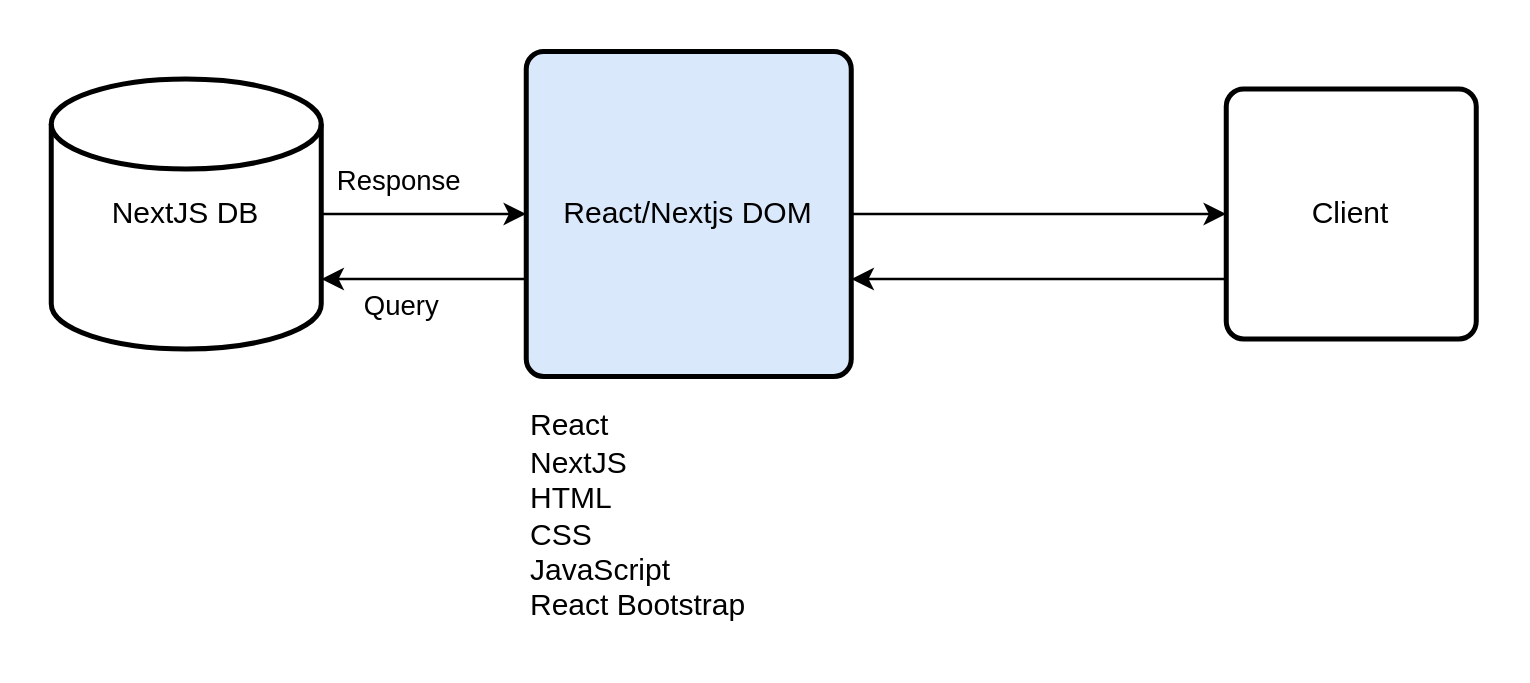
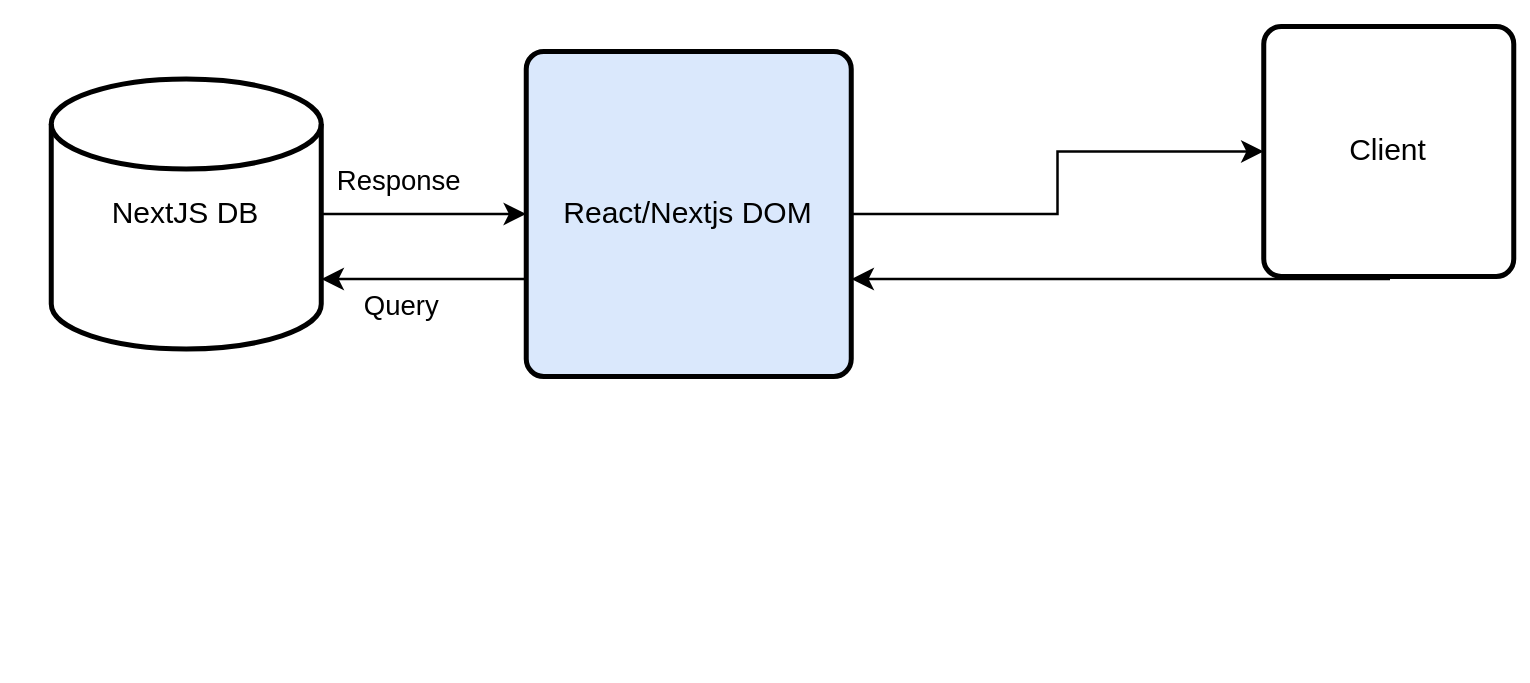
node "Client": moved (1351, 214) -> (1389, 151)
node "React NextJS HTML CSS JavaScript React Bootstrap": removed
